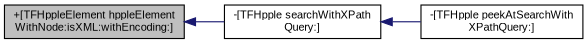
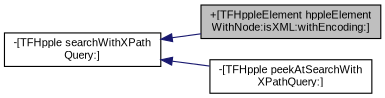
edge "-[TFHpple searchWithXPath Query:]" -> "+[TFHppleElement hppleElement WithNode:isXML:withEncoding:]": reversed
